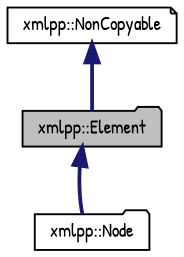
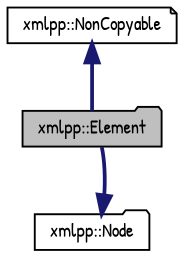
edge "xmlpp::Node" -> "xmlpp::Element": reversed
